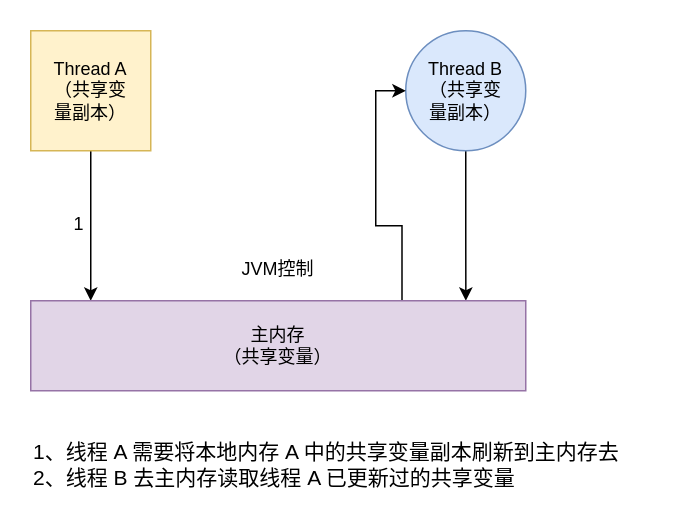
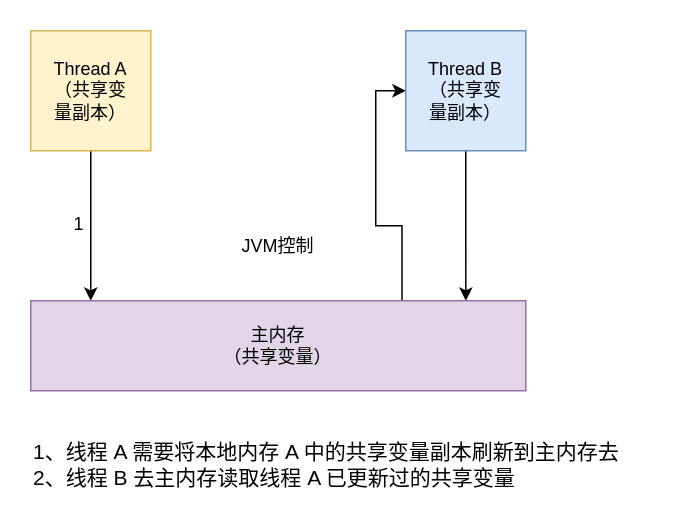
node "Thread B （共享变 量副本）": shape ellipse -> rectangle
node "JVM控制": moved (284, 269) -> (284, 247)
